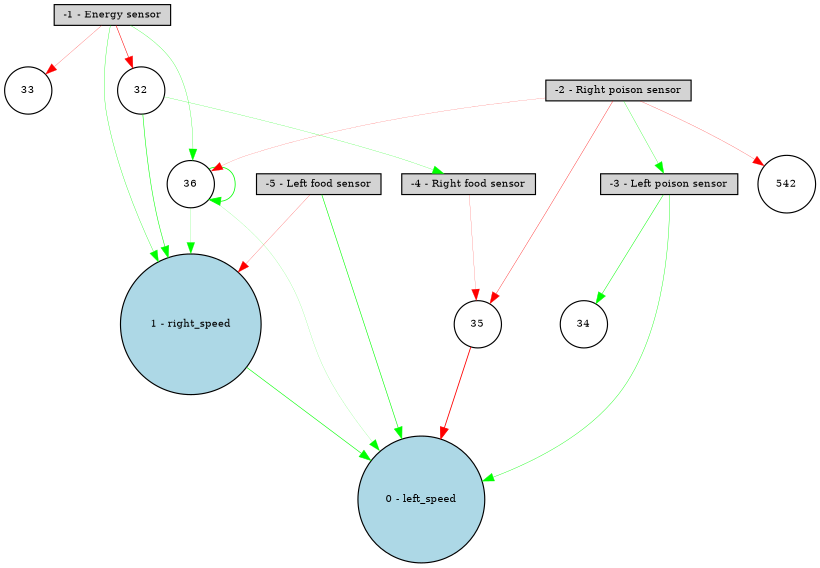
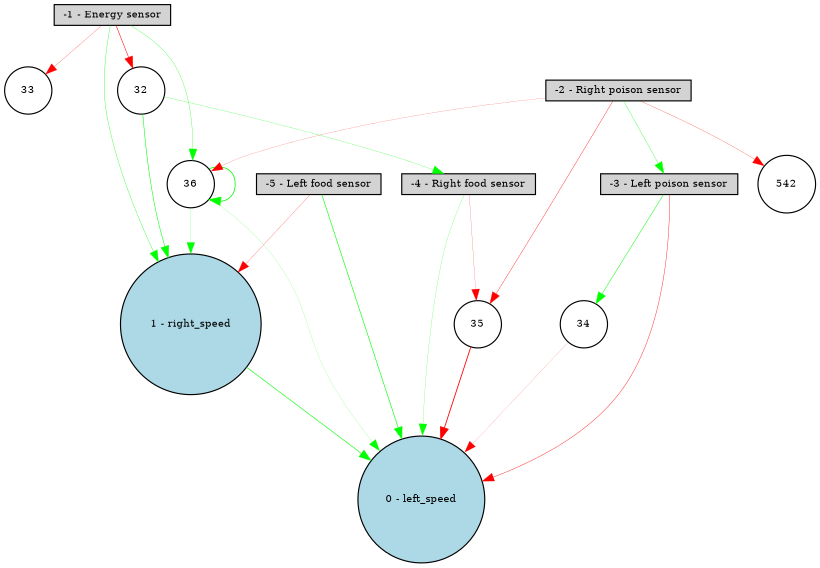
edge "-4 - Right food sensor" -> "0 - left_speed": added
edge "-3 - Left poison sensor" -> "0 - left_speed": color green -> red
edge "34" -> "0 - left_speed": added
